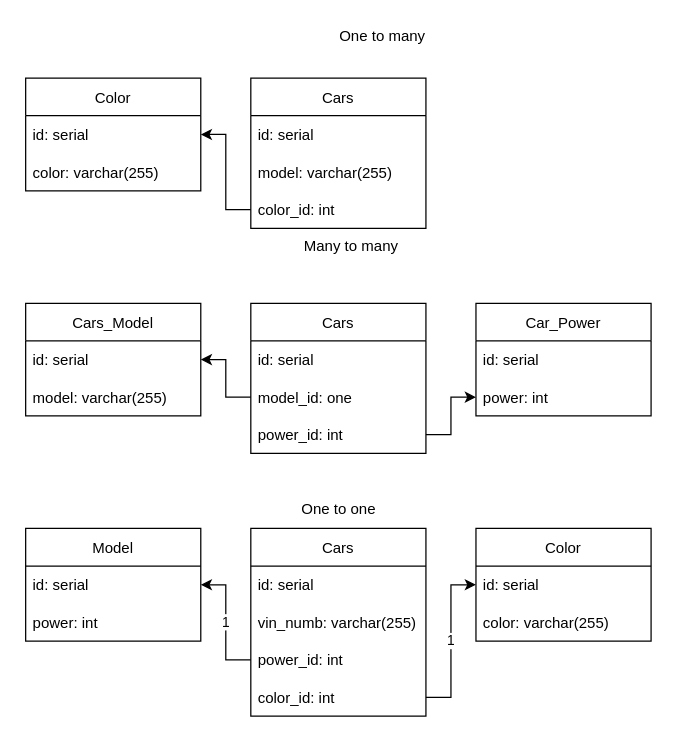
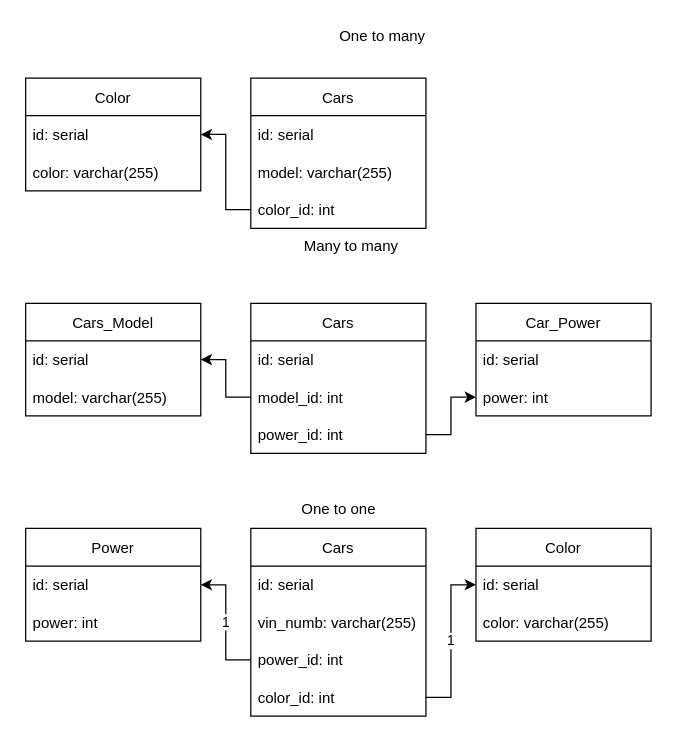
node "model_id: one": label "model_id: one" -> "model_id: int"
node "Model": label "Model" -> "Power"
